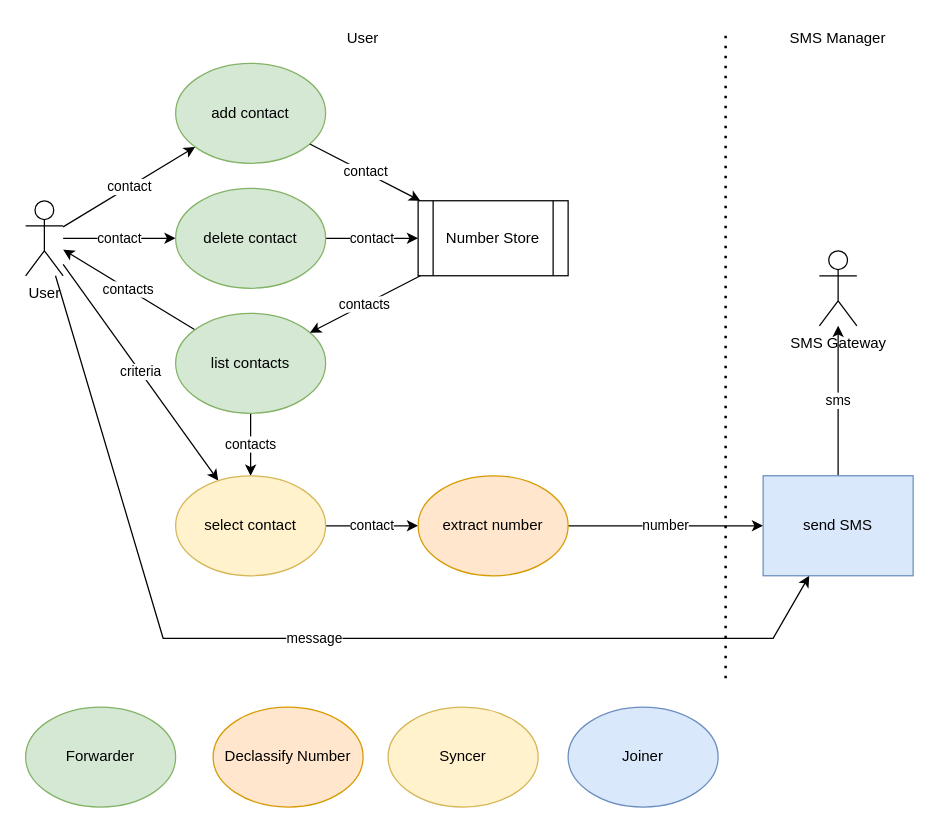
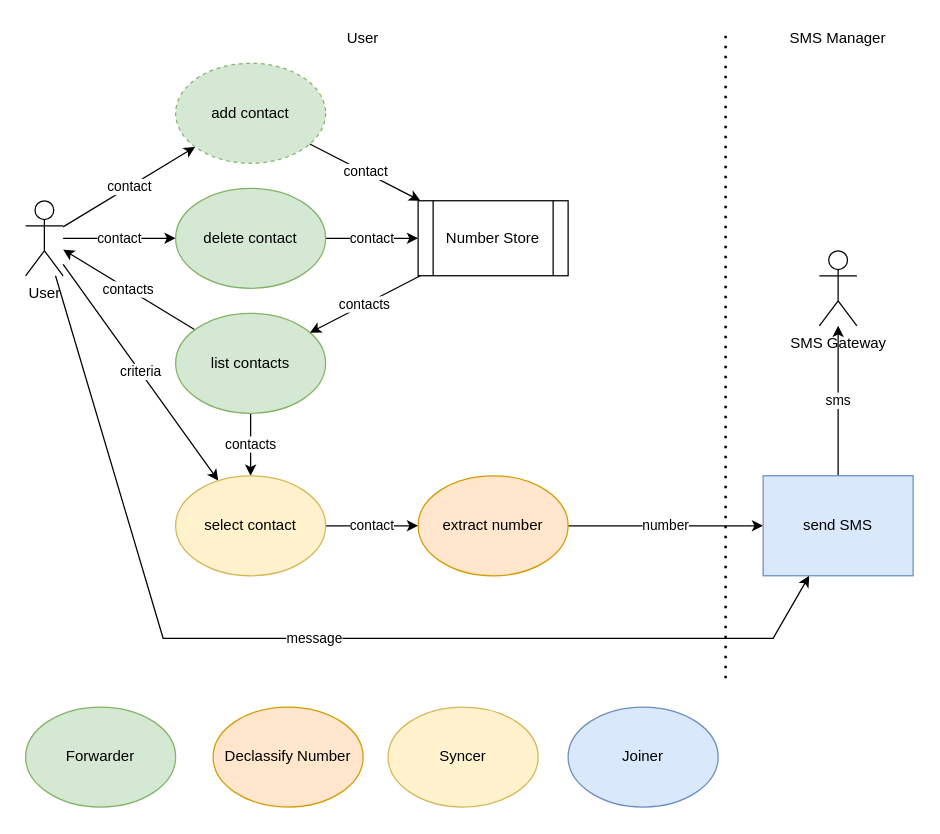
node "add contact": style solid -> dashed
